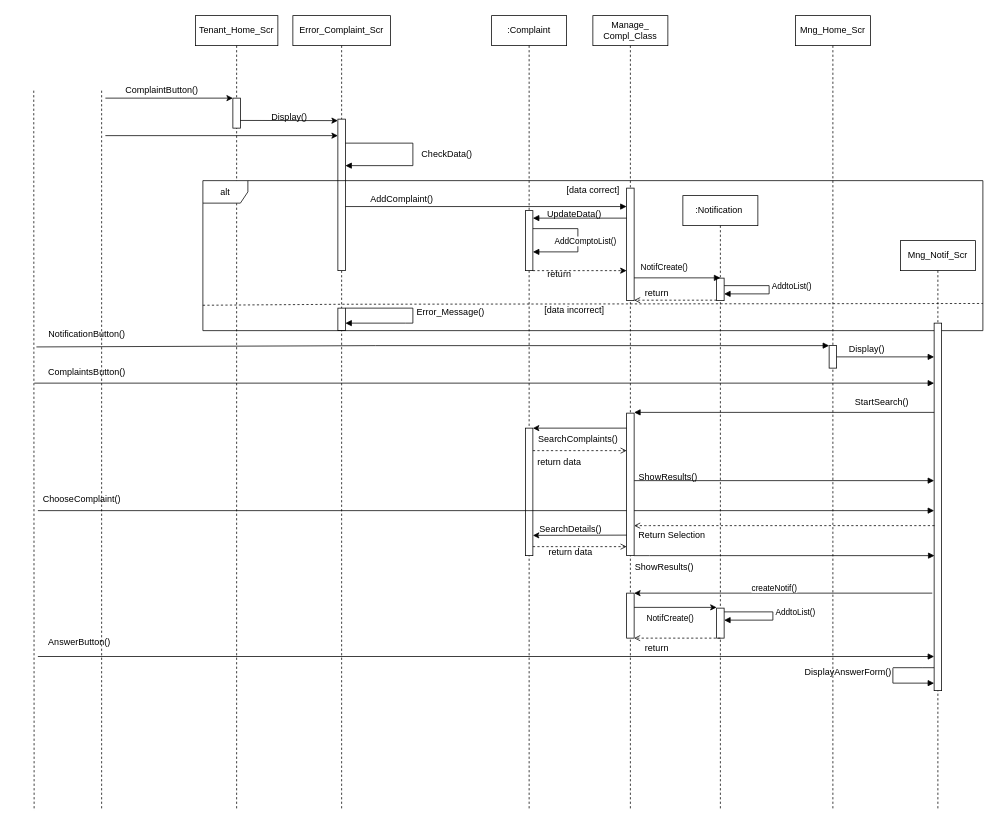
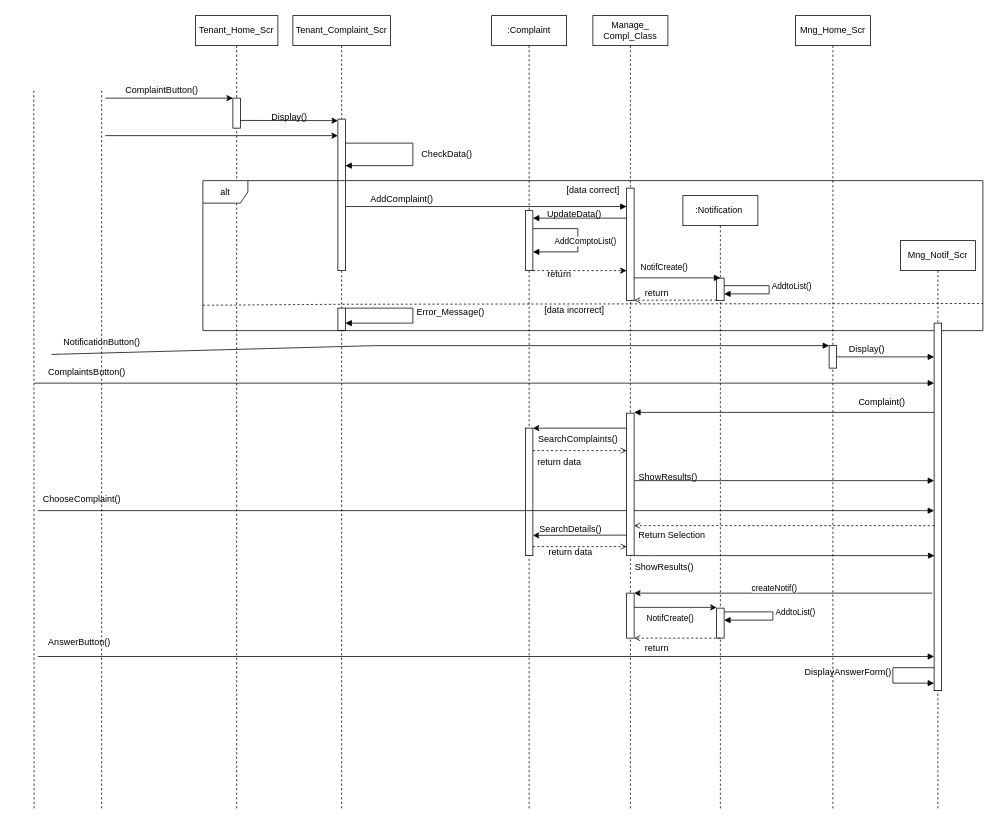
node "Error_Complaint_Scr": label "Error_Complaint_Scr" -> "Tenant_Complaint_Scr"
node "NotificationButton()": moved (87, 334) -> (102, 342)
node "StartSearch()": label "StartSearch()" -> "Complaint()"
